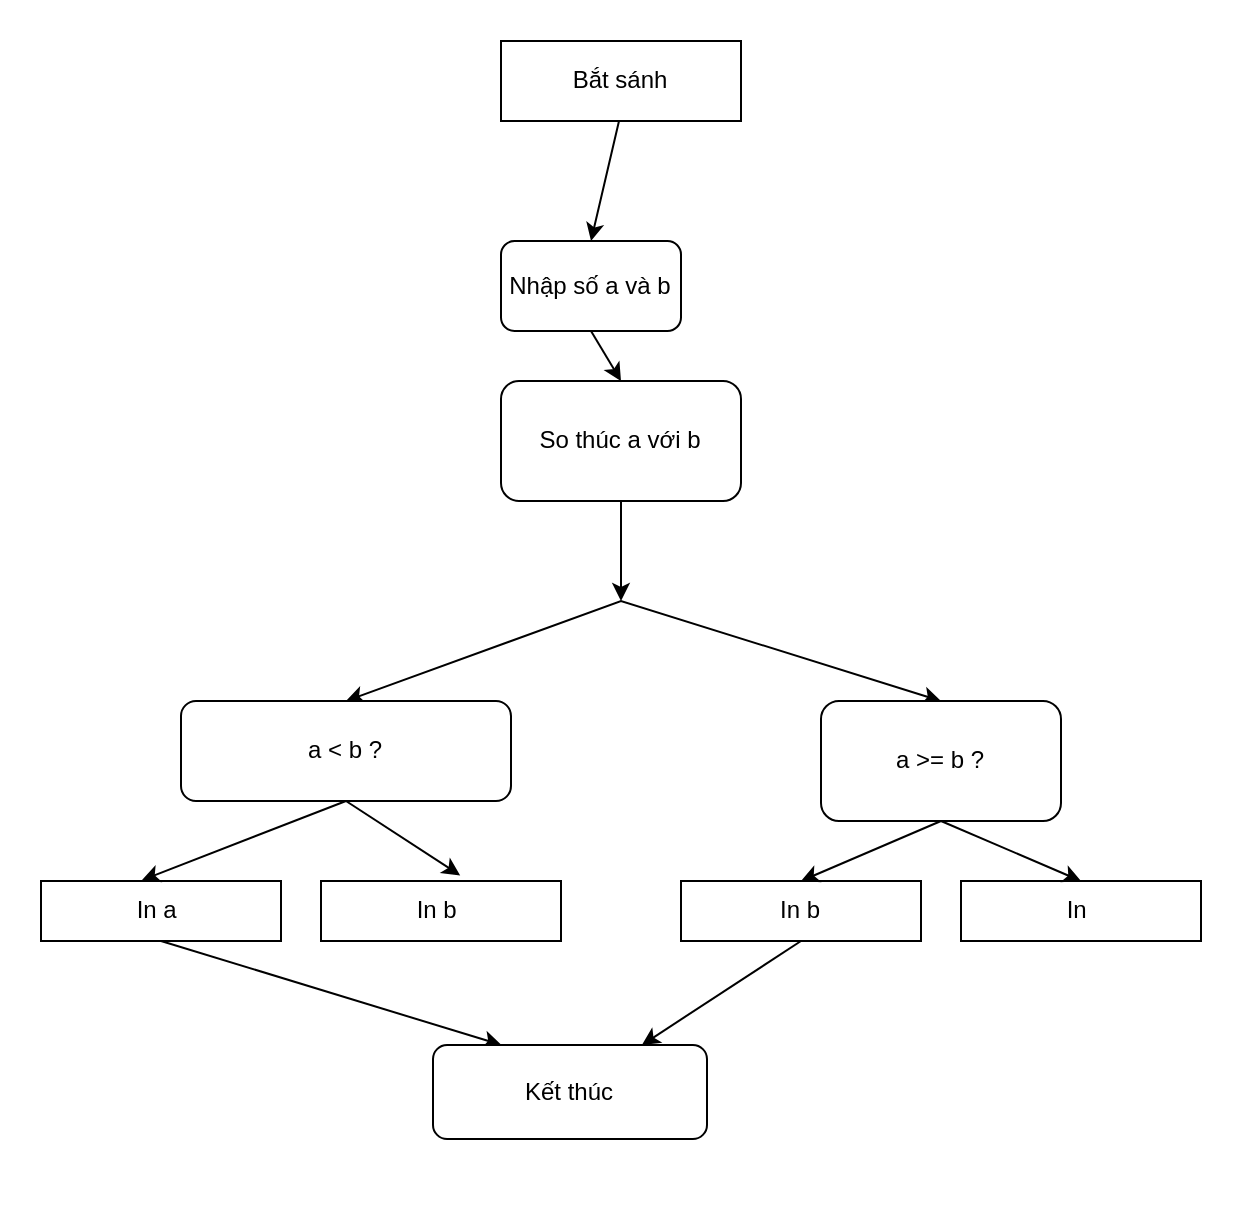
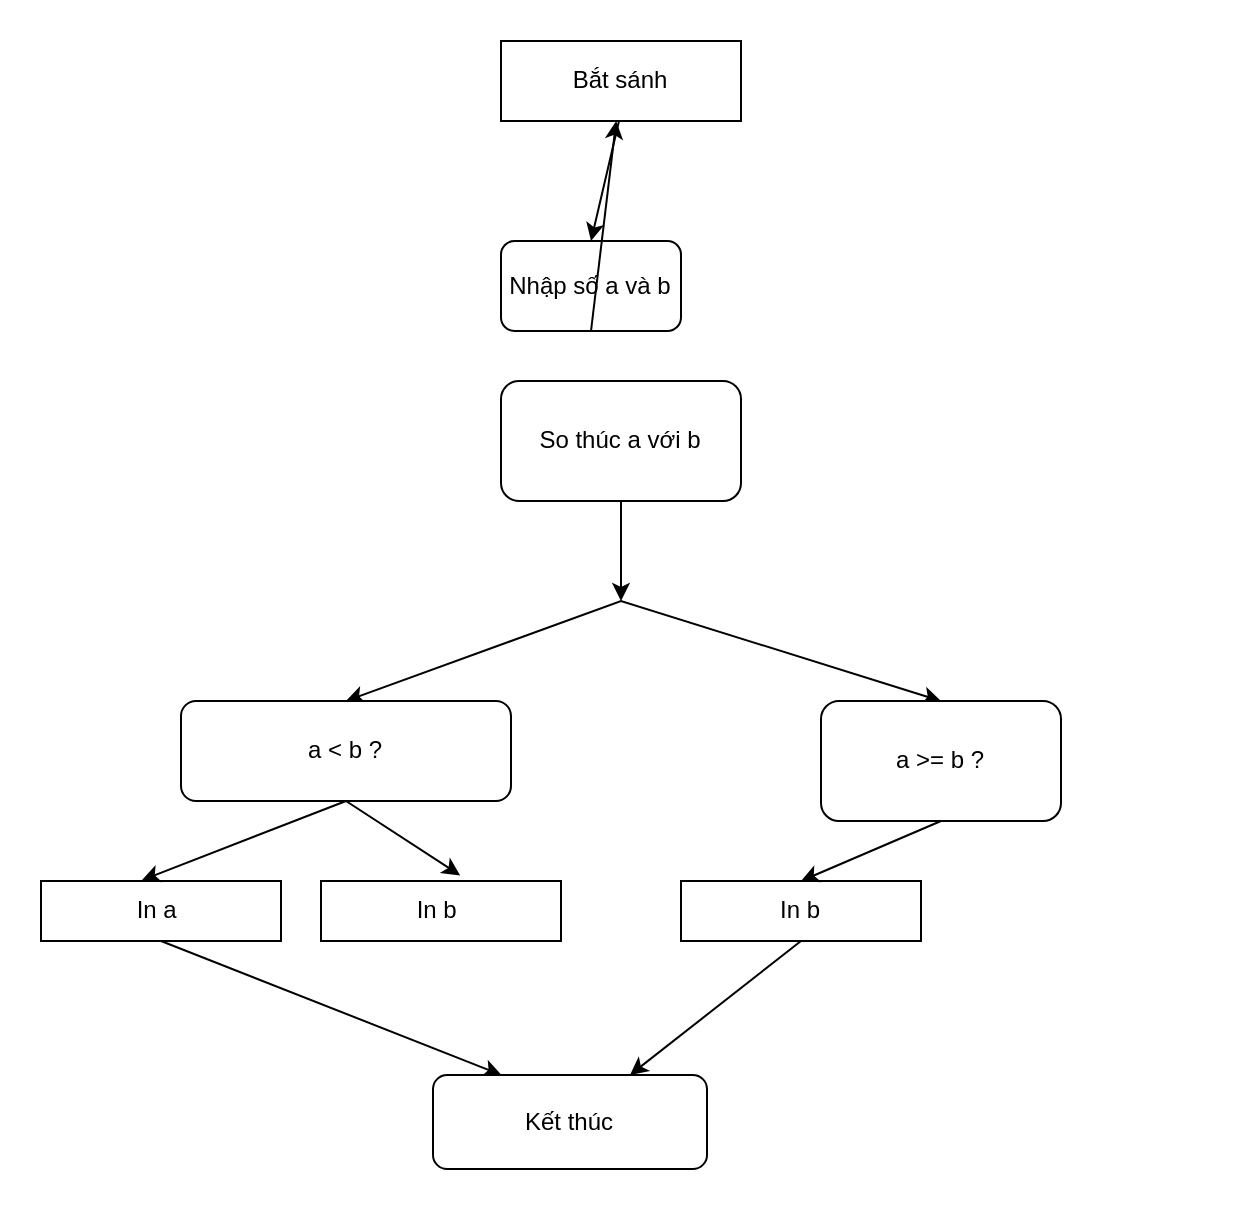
edge "Nhập số a và b" -> "So thúc a với b": now "Nhập số a và b" -> "Bắt sánh"
edge "a >= b ?" -> "In": removed
node "In": removed
node "Kết thúc": moved (570, 1092) -> (570, 1122)
